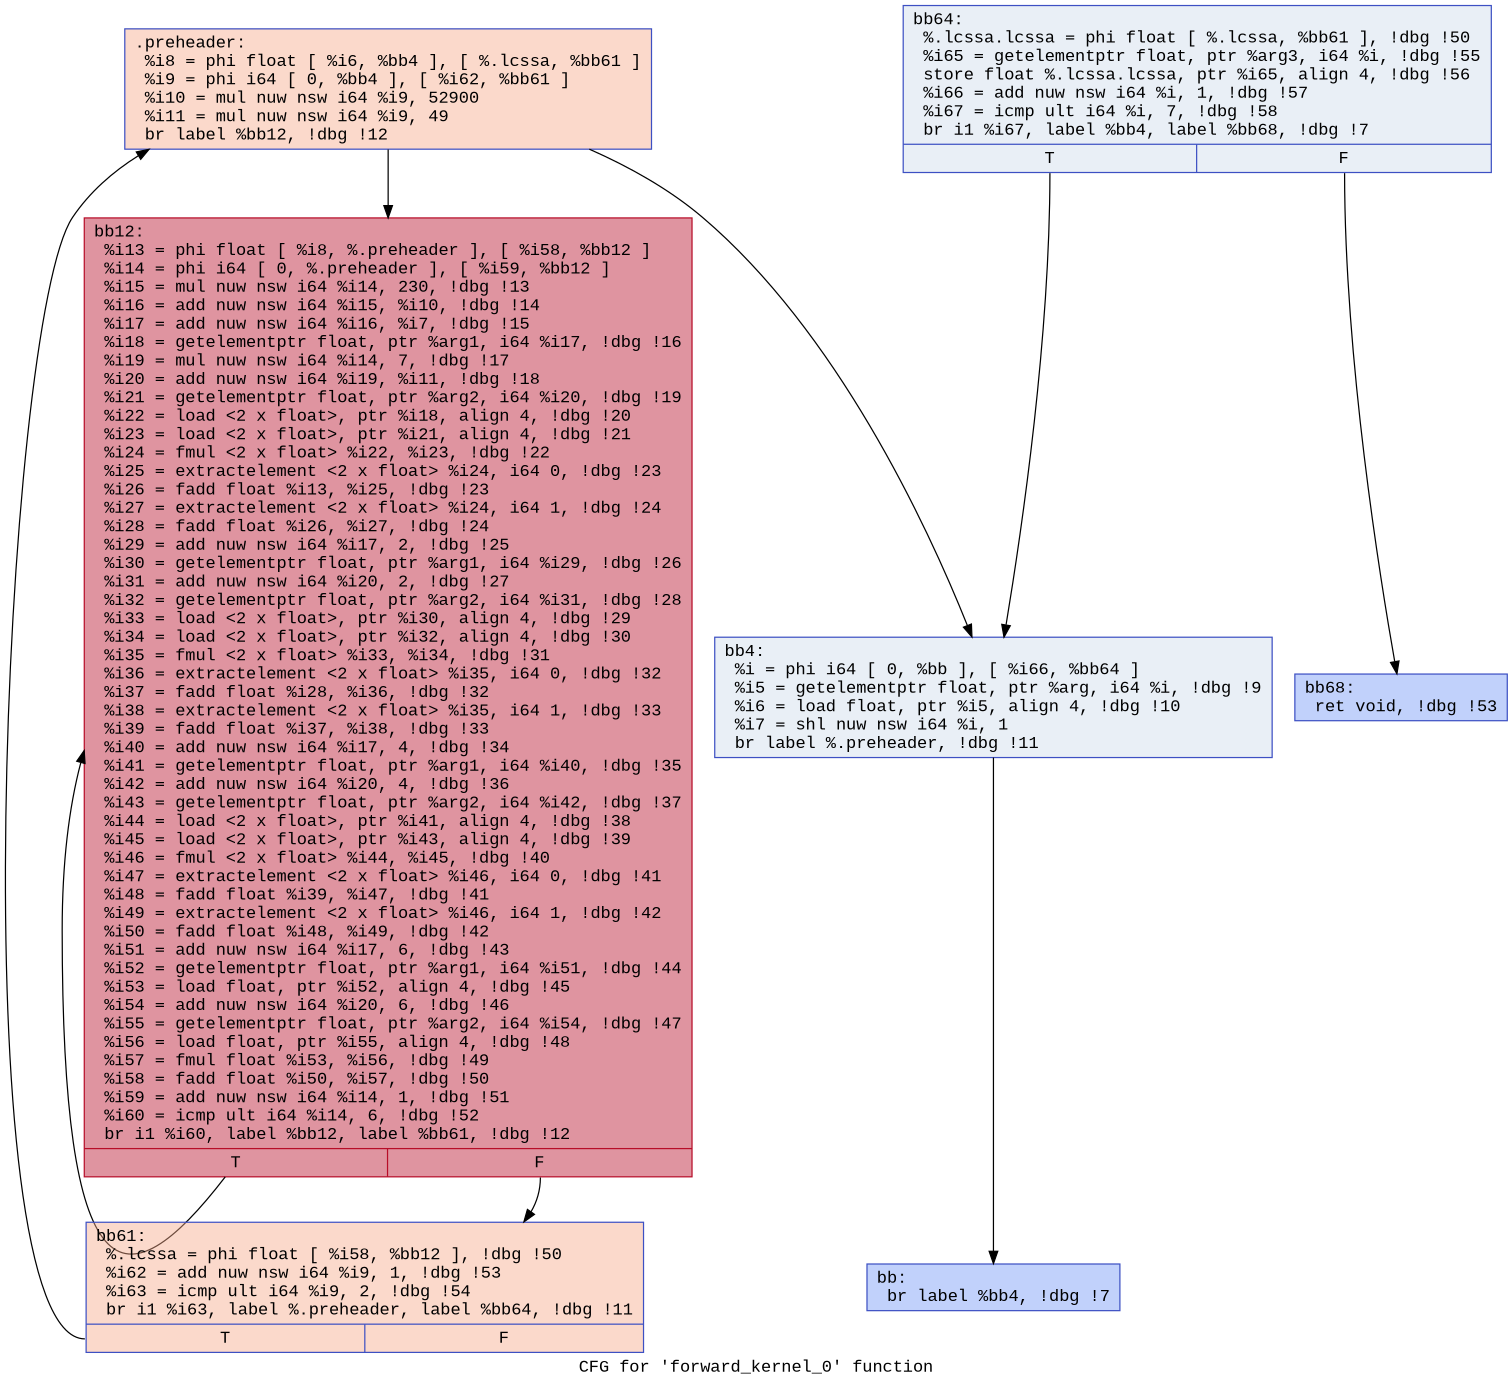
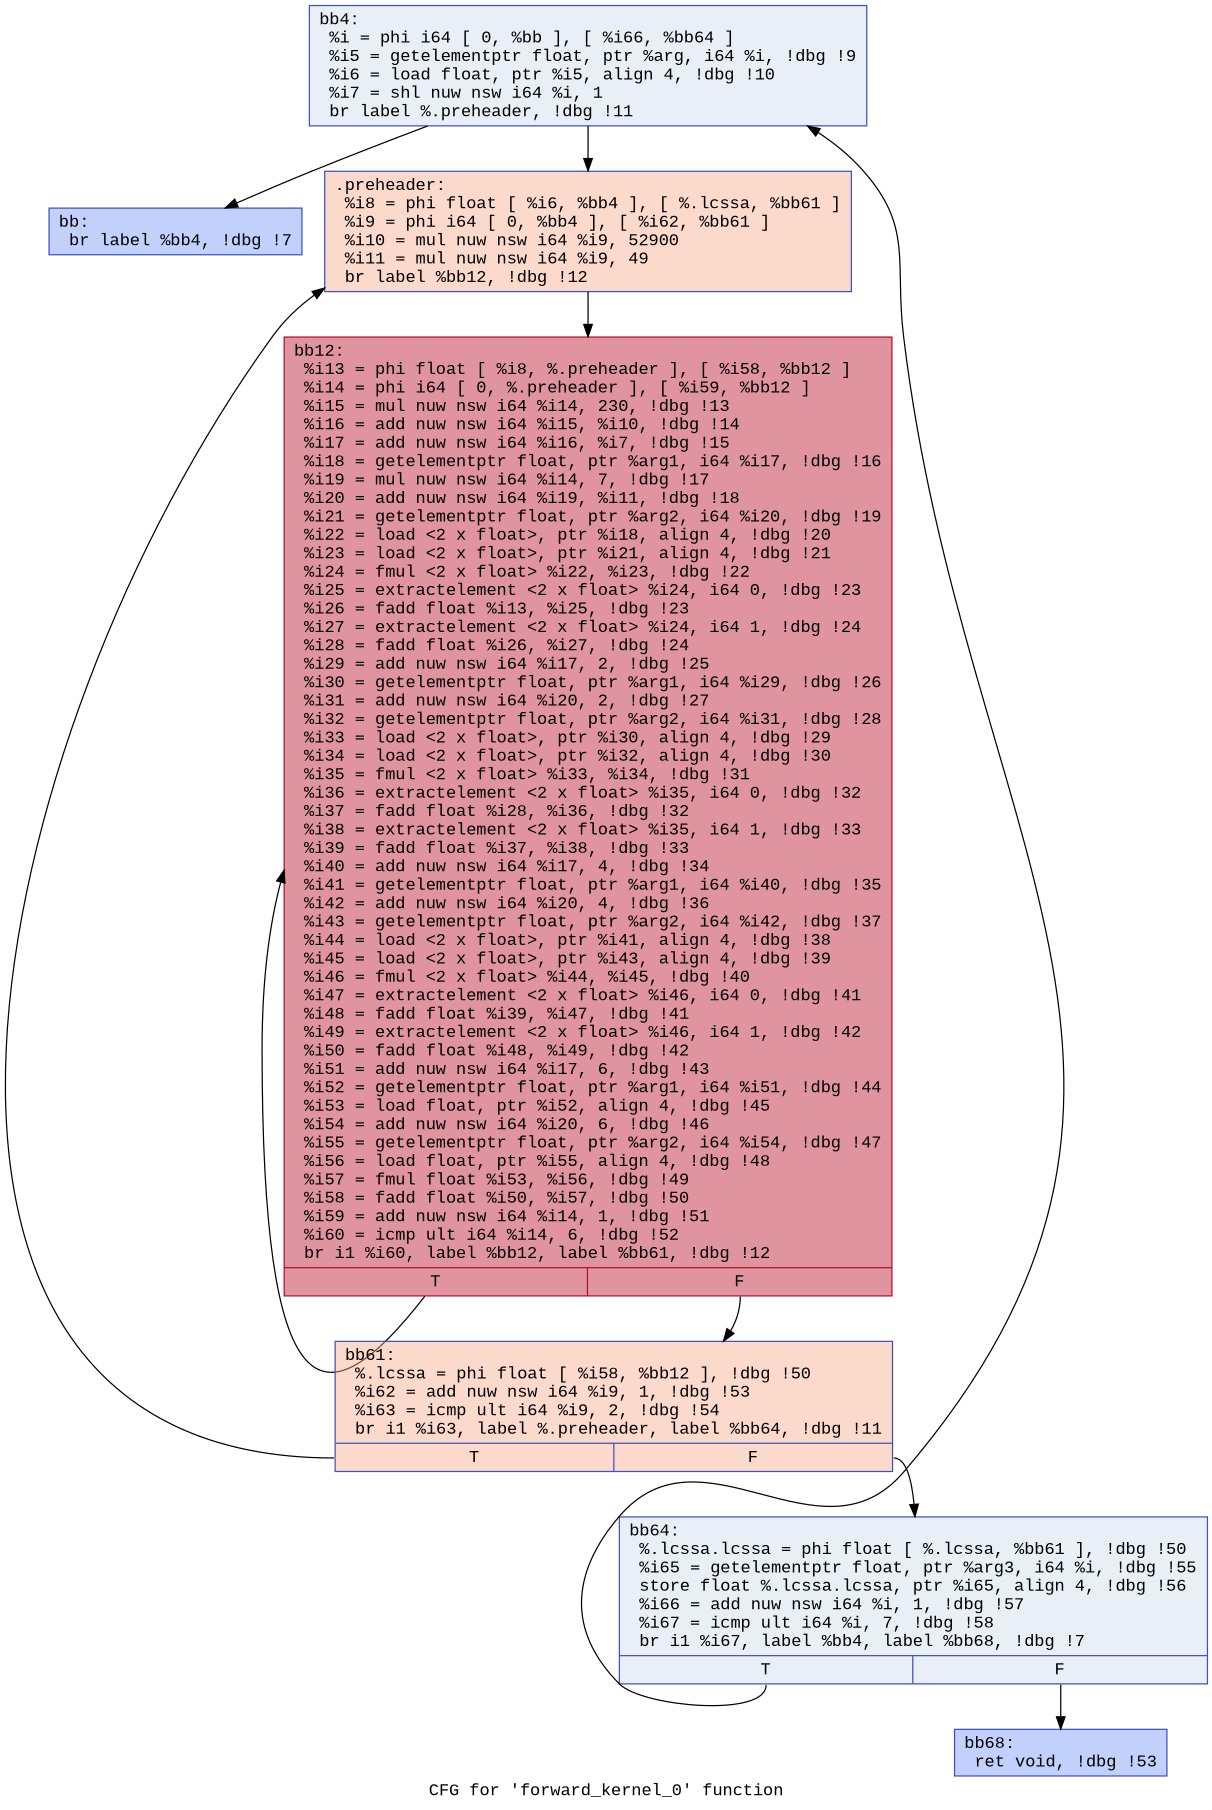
edge ".preheader:" -> "bb4:": reversed
edge "bb61:" -> "bb64:": added
